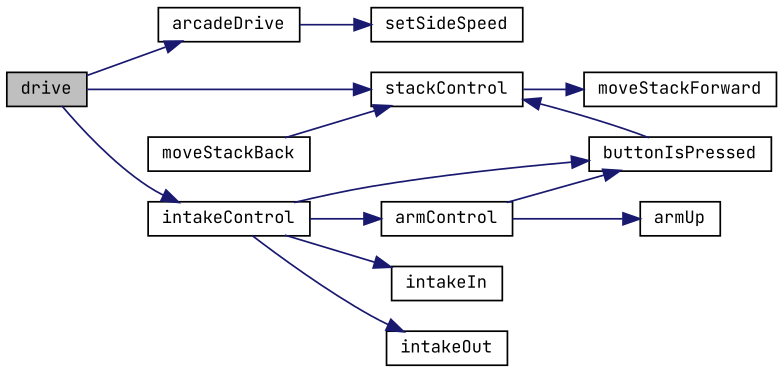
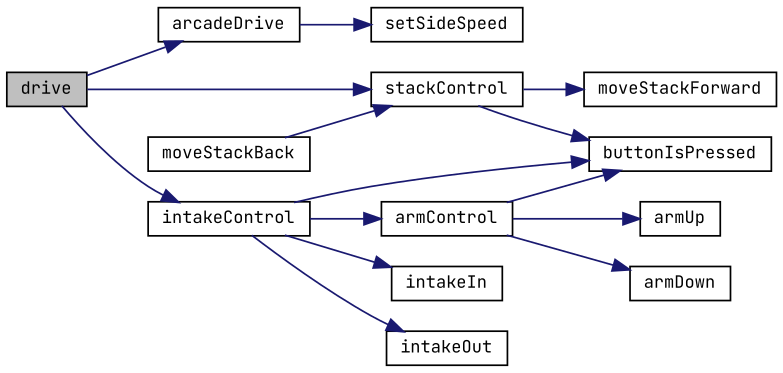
edge "buttonIsPressed" -> "stackControl": reversed
node "armDown": added
